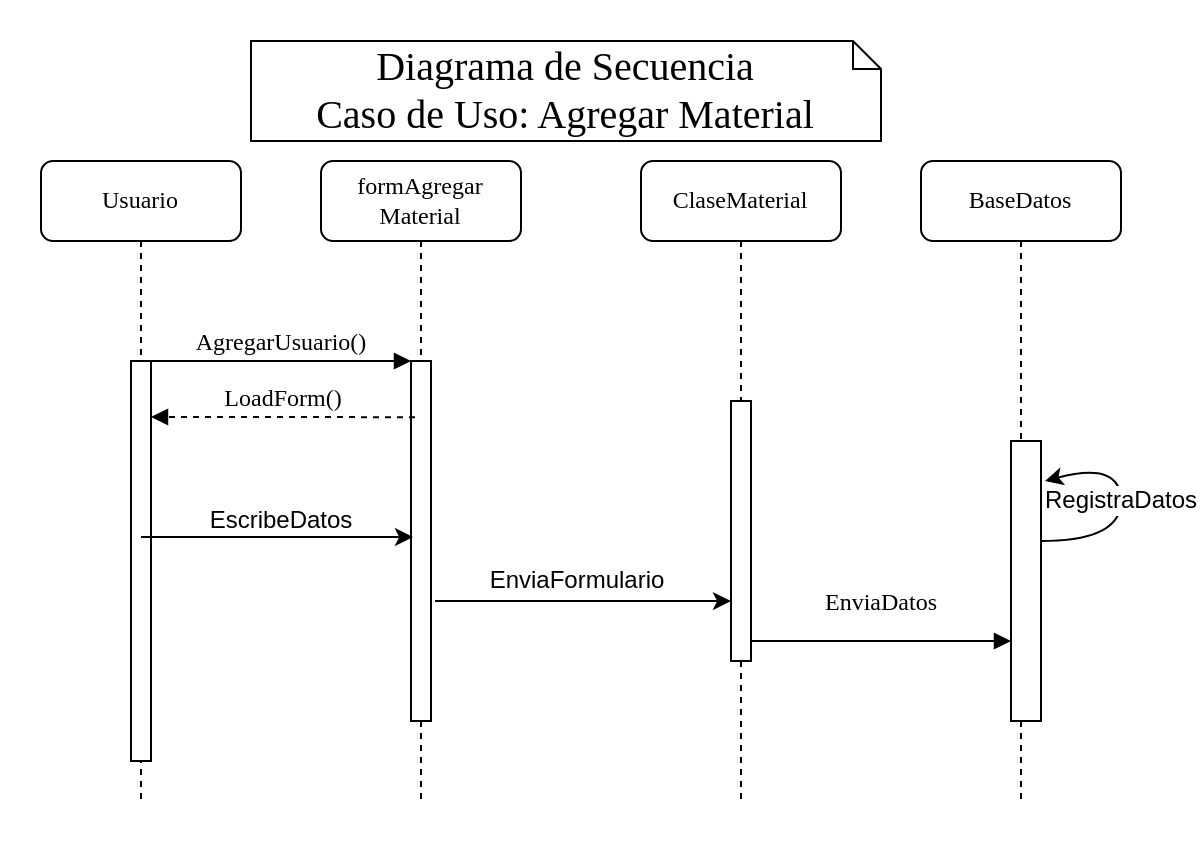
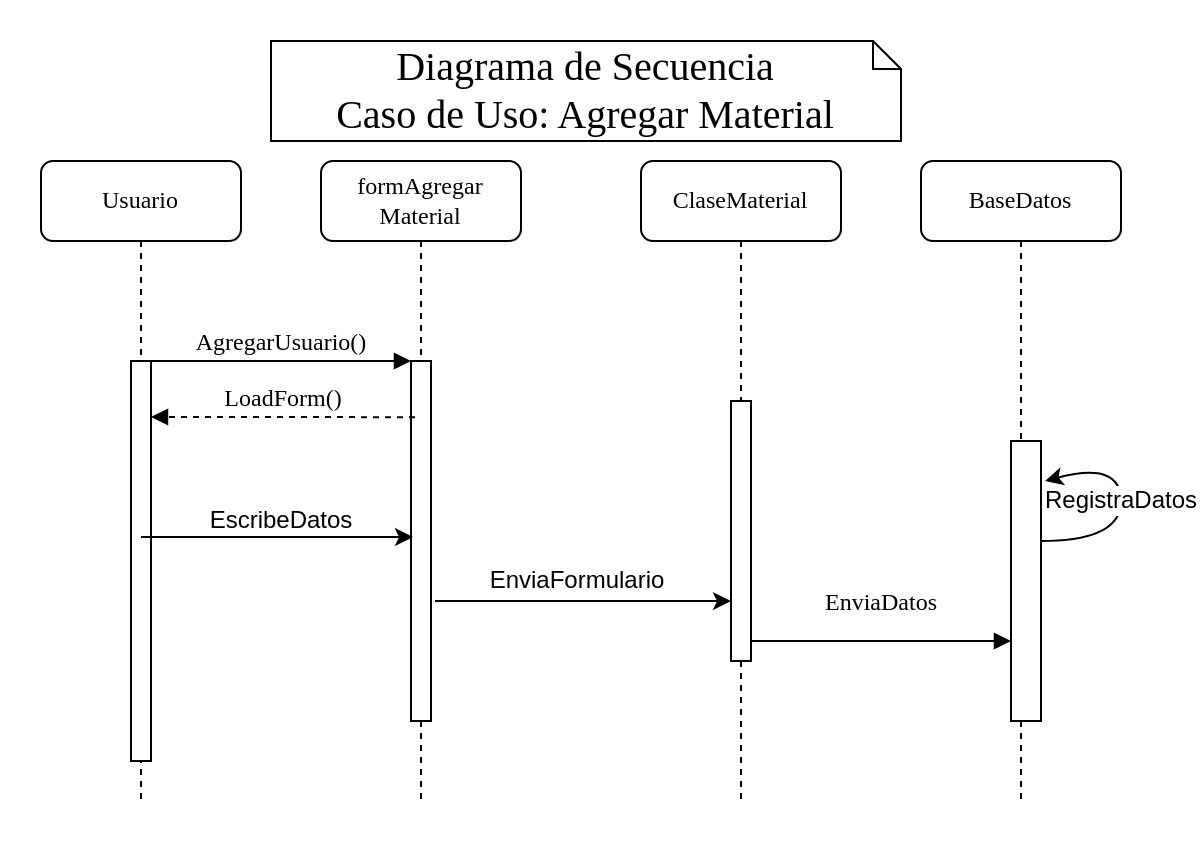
node "Diagrama de SecuenciaCaso de Uso: Agregar Material": moved (566, 91) -> (586, 91)
